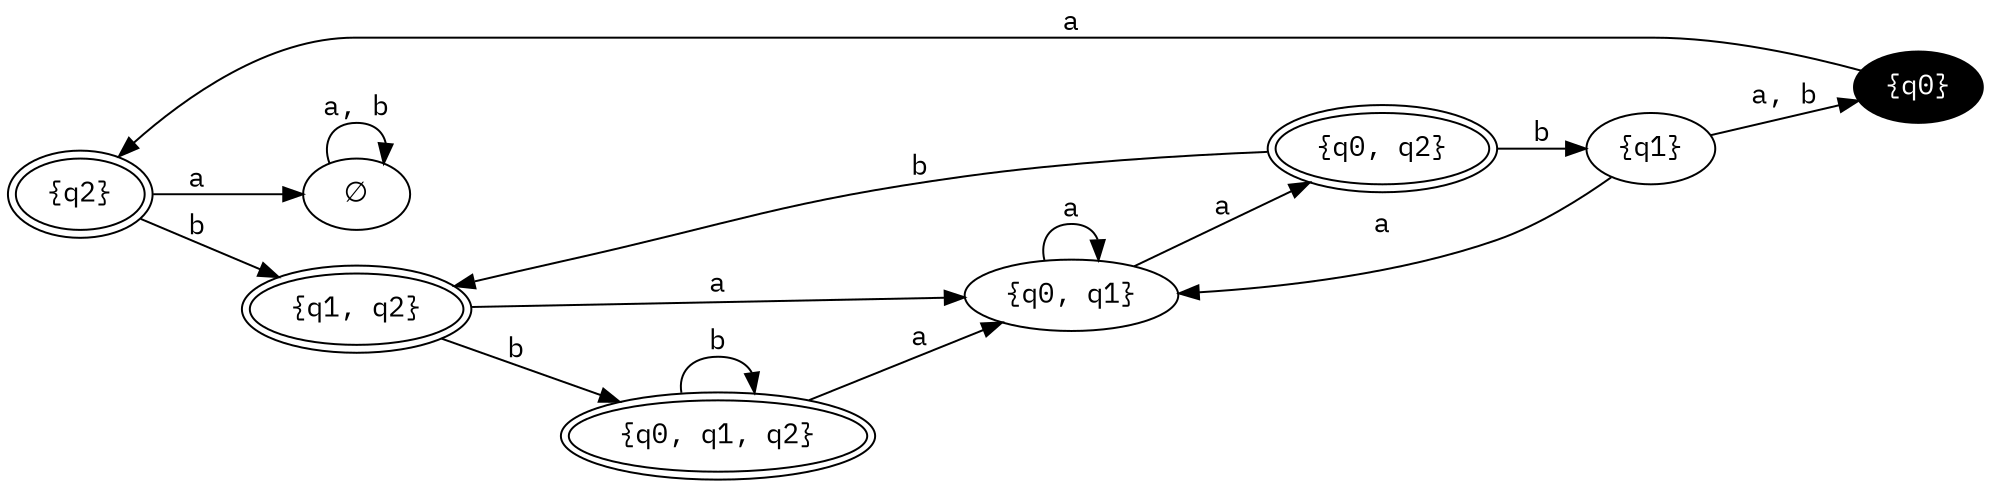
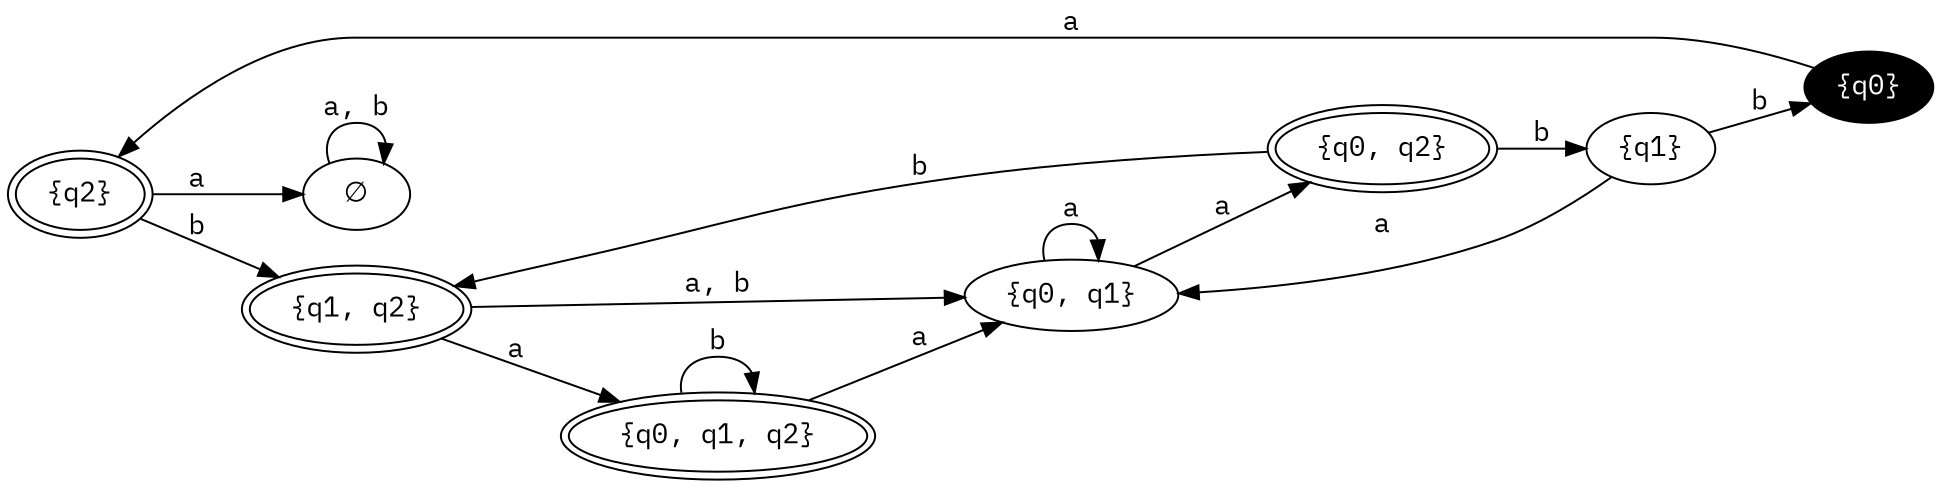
edge "{q1}" -> "{q0}": label "a, b" -> "b"
edge "{q1, q2}" -> "{q0, q1}": label "a" -> "a, b"
edge "{q1, q2}" -> "{q0, q1, q2}": label "b" -> "a"
